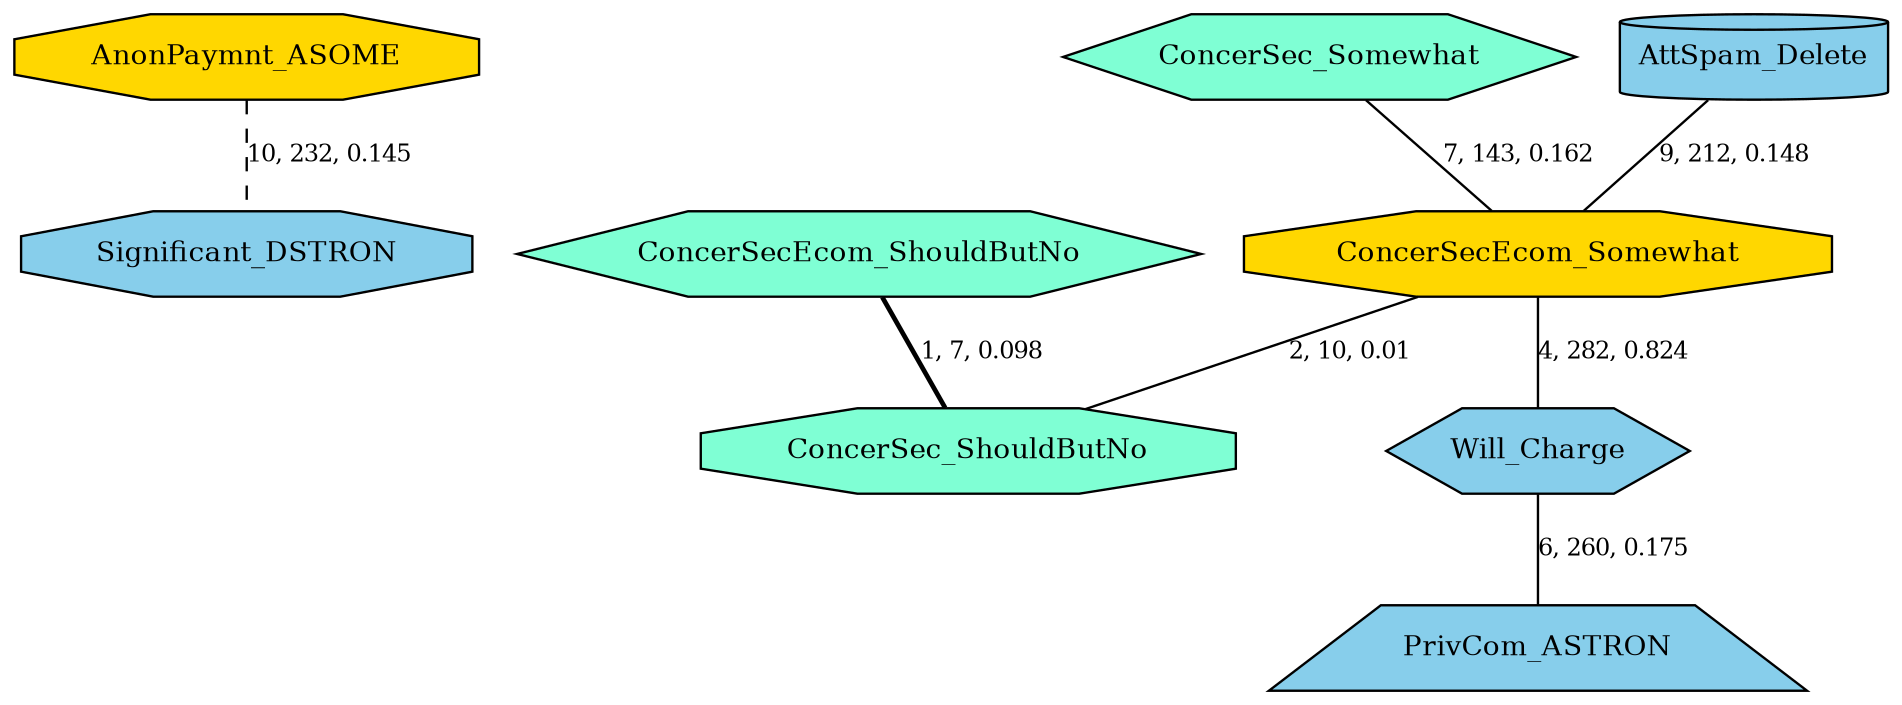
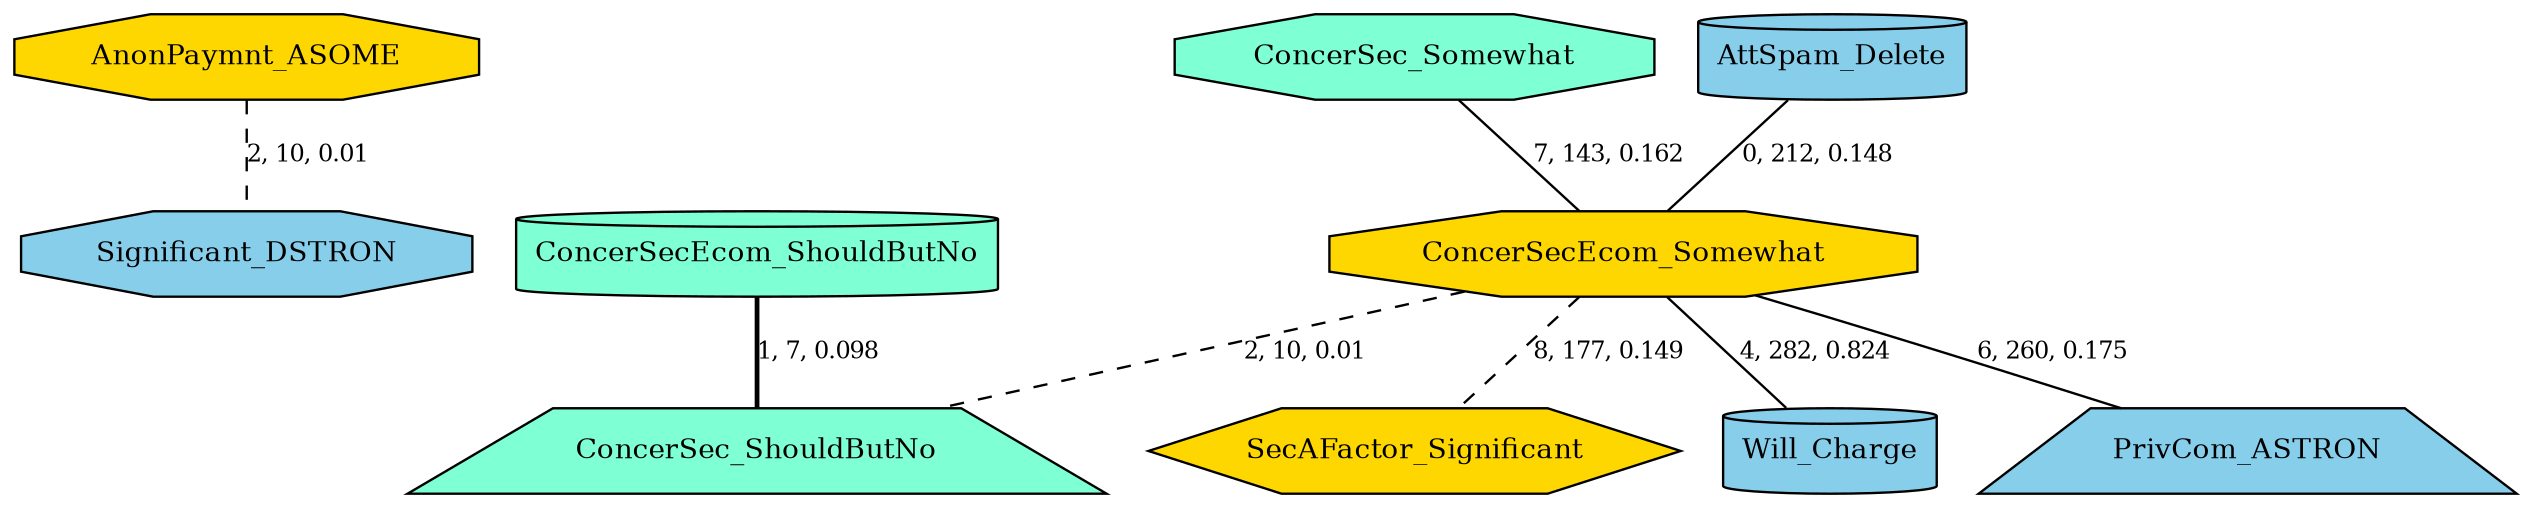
node "ConcerSec_Somewhat": shape hexagon -> octagon
edge "AnonPaymnt_ASOME" -- "Significant_DSTRON": label "10, 232, 0.145" -> "2, 10, 0.01"
edge "AttSpam_Delete" -- "ConcerSecEcom_Somewhat": label "9, 212, 0.148" -> "0, 212, 0.148"
node "ConcerSecEcom_ShouldButNo": shape hexagon -> cylinder
edge "ConcerSecEcom_Somewhat" -- "ConcerSec_ShouldButNo": style solid -> dashed
node "ConcerSec_ShouldButNo": shape octagon -> trapezium
node "SecAFactor_Significant": added
node "Will_Charge": shape hexagon -> cylinder
edge "Will_Charge" -- "PrivCom_ASTRON": now "ConcerSecEcom_Somewhat" -- "PrivCom_ASTRON"
